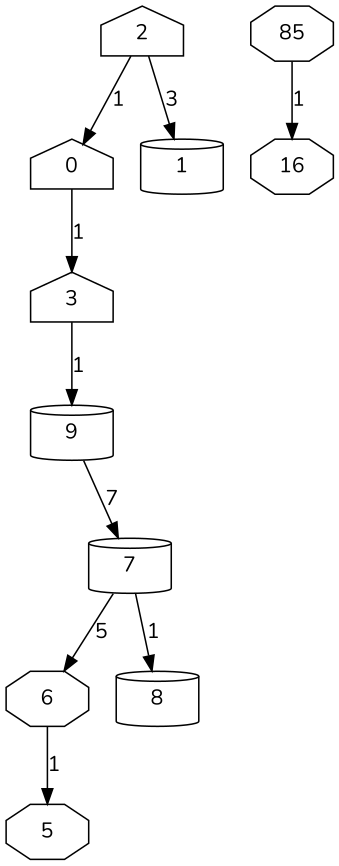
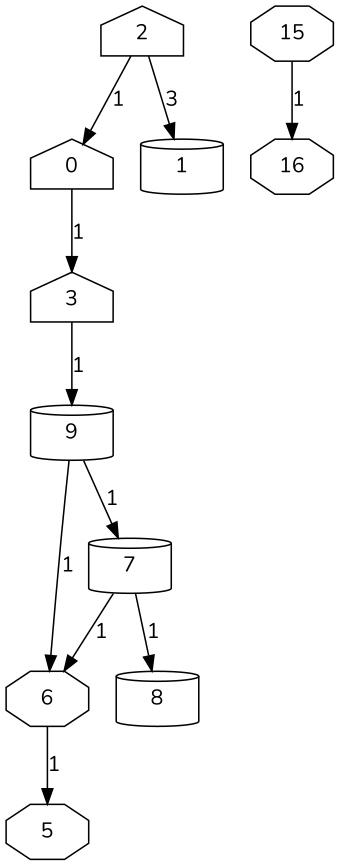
node "85": label "85" -> "15"
edge "9" -> "7": label "7" -> "1"
edge "9" -> "6": added, label "1"
edge "7" -> "6": label "5" -> "1"
